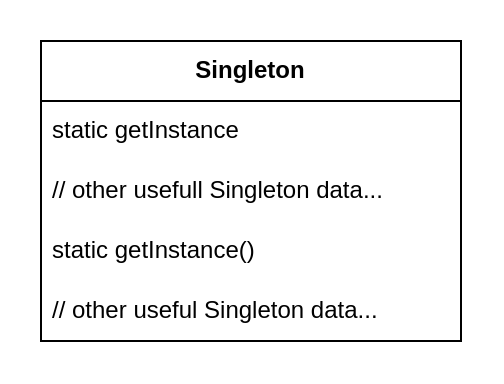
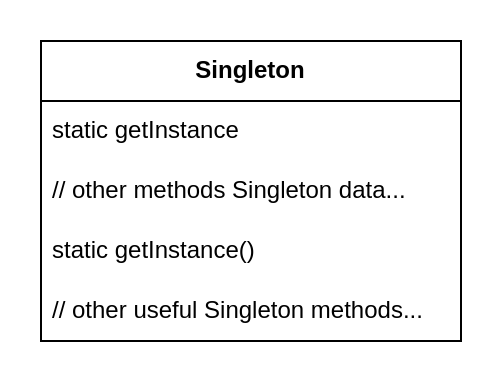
node "// other usefull Singleton data...": label "// other usefull Singleton data..." -> "// other methods Singleton data..."
node "// other useful Singleton data...": label "// other useful Singleton data..." -> "// other useful Singleton methods..."
